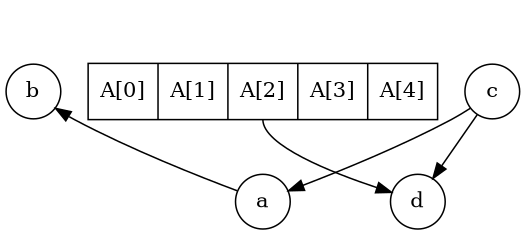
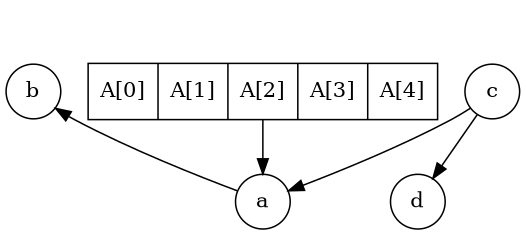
edge "A[0]" -> "d": now "A[0]" -> "a"
